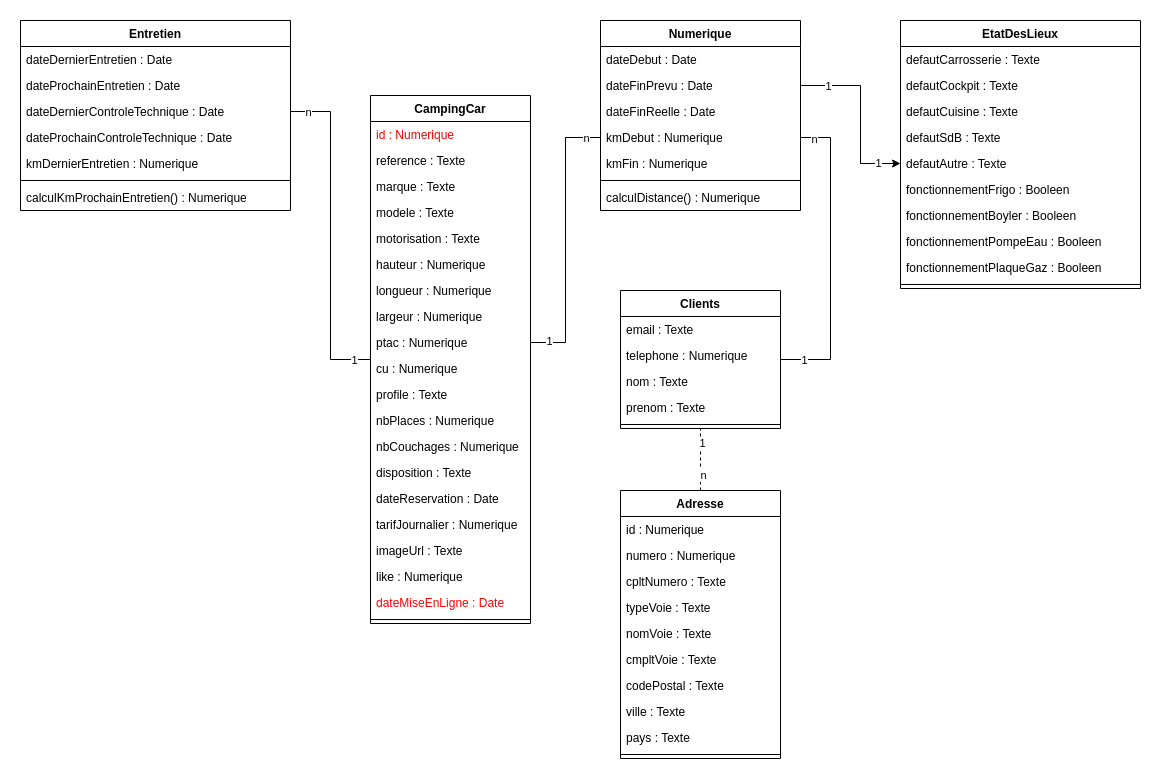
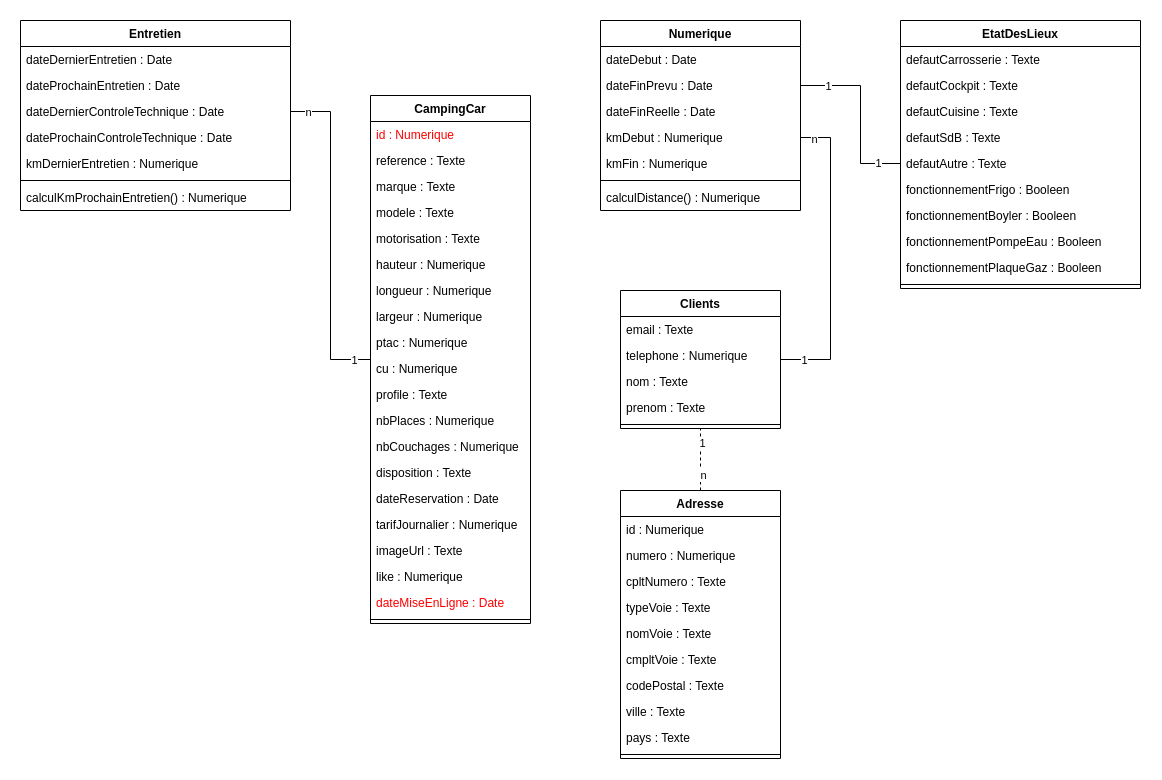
edge "dateFinPrevu : Date" -> "defautAutre : Texte": arrowhead classic -> none
edge "kmDebut : Numerique" -- "ptac : Numerique": removed, labels "n", "1"
